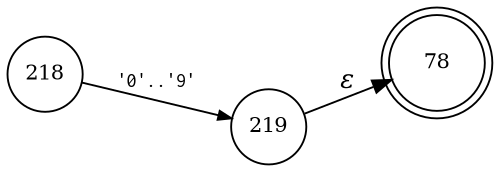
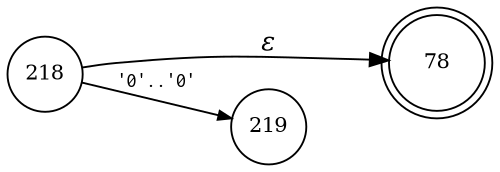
edge "218" -> "219": label "'0'..'9'" -> "'0'..'0'"
edge "219" -> "78": now "218" -> "78"
